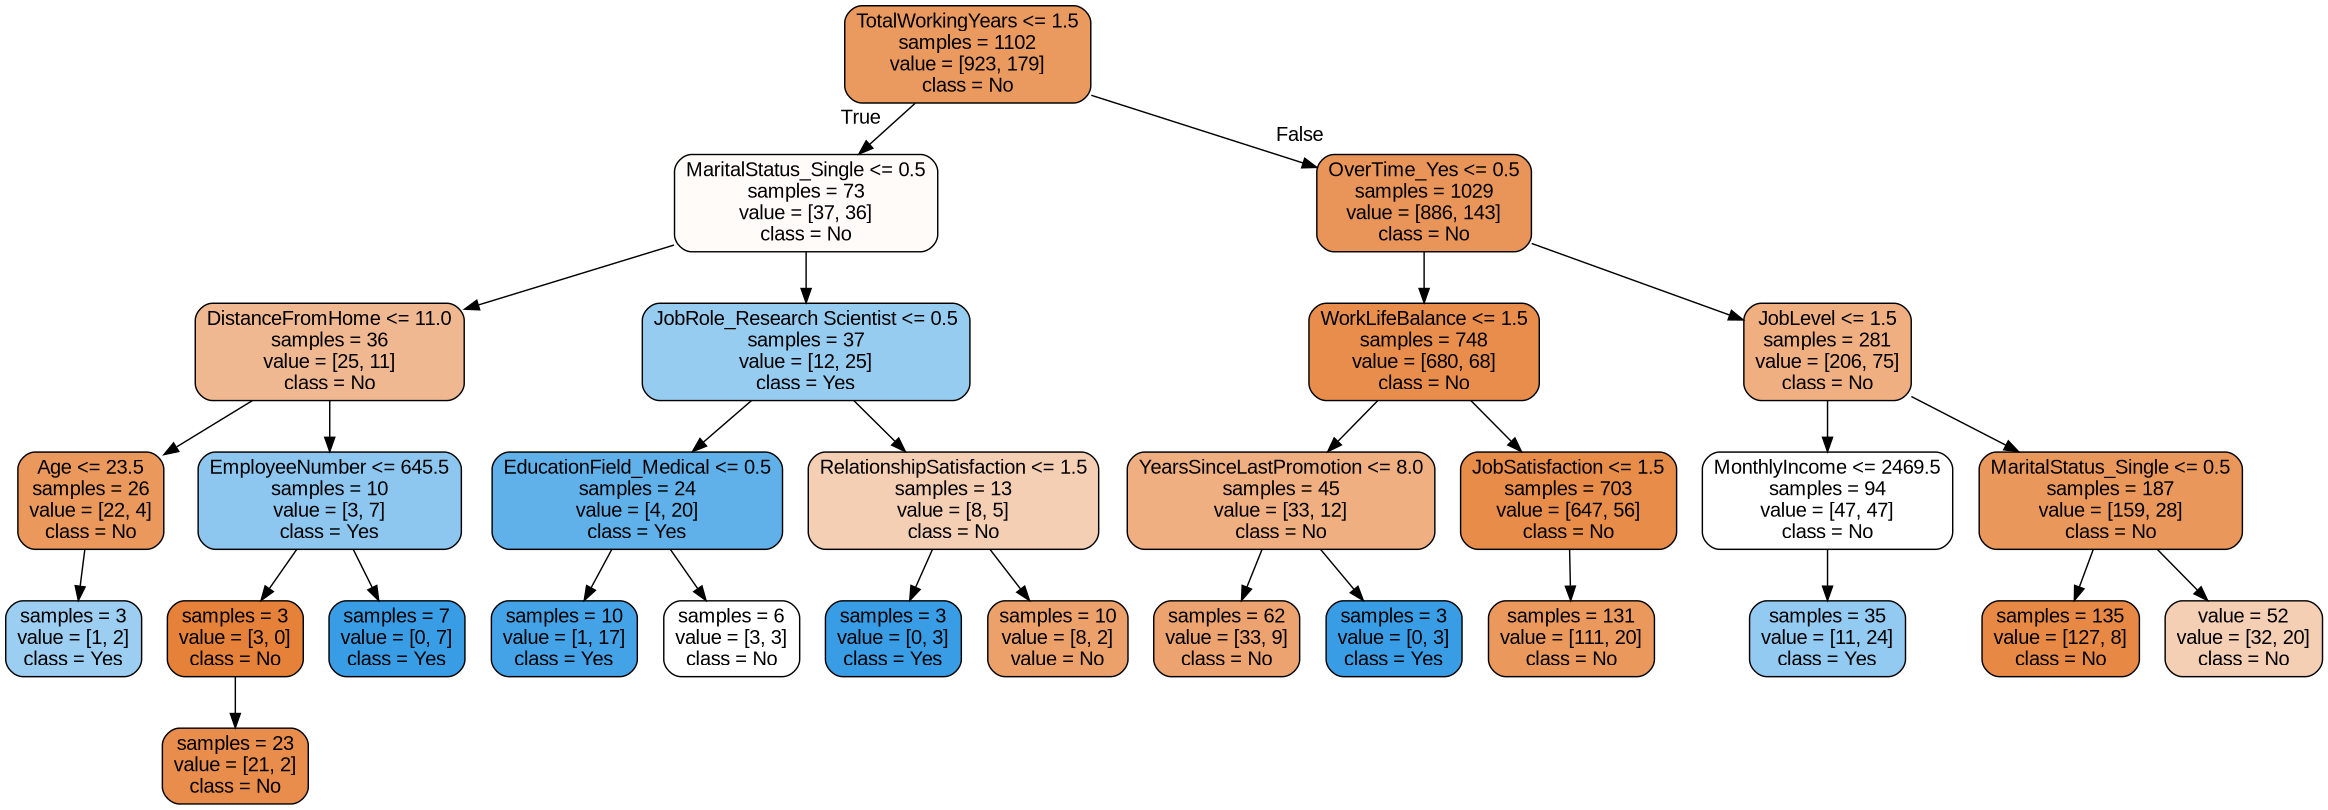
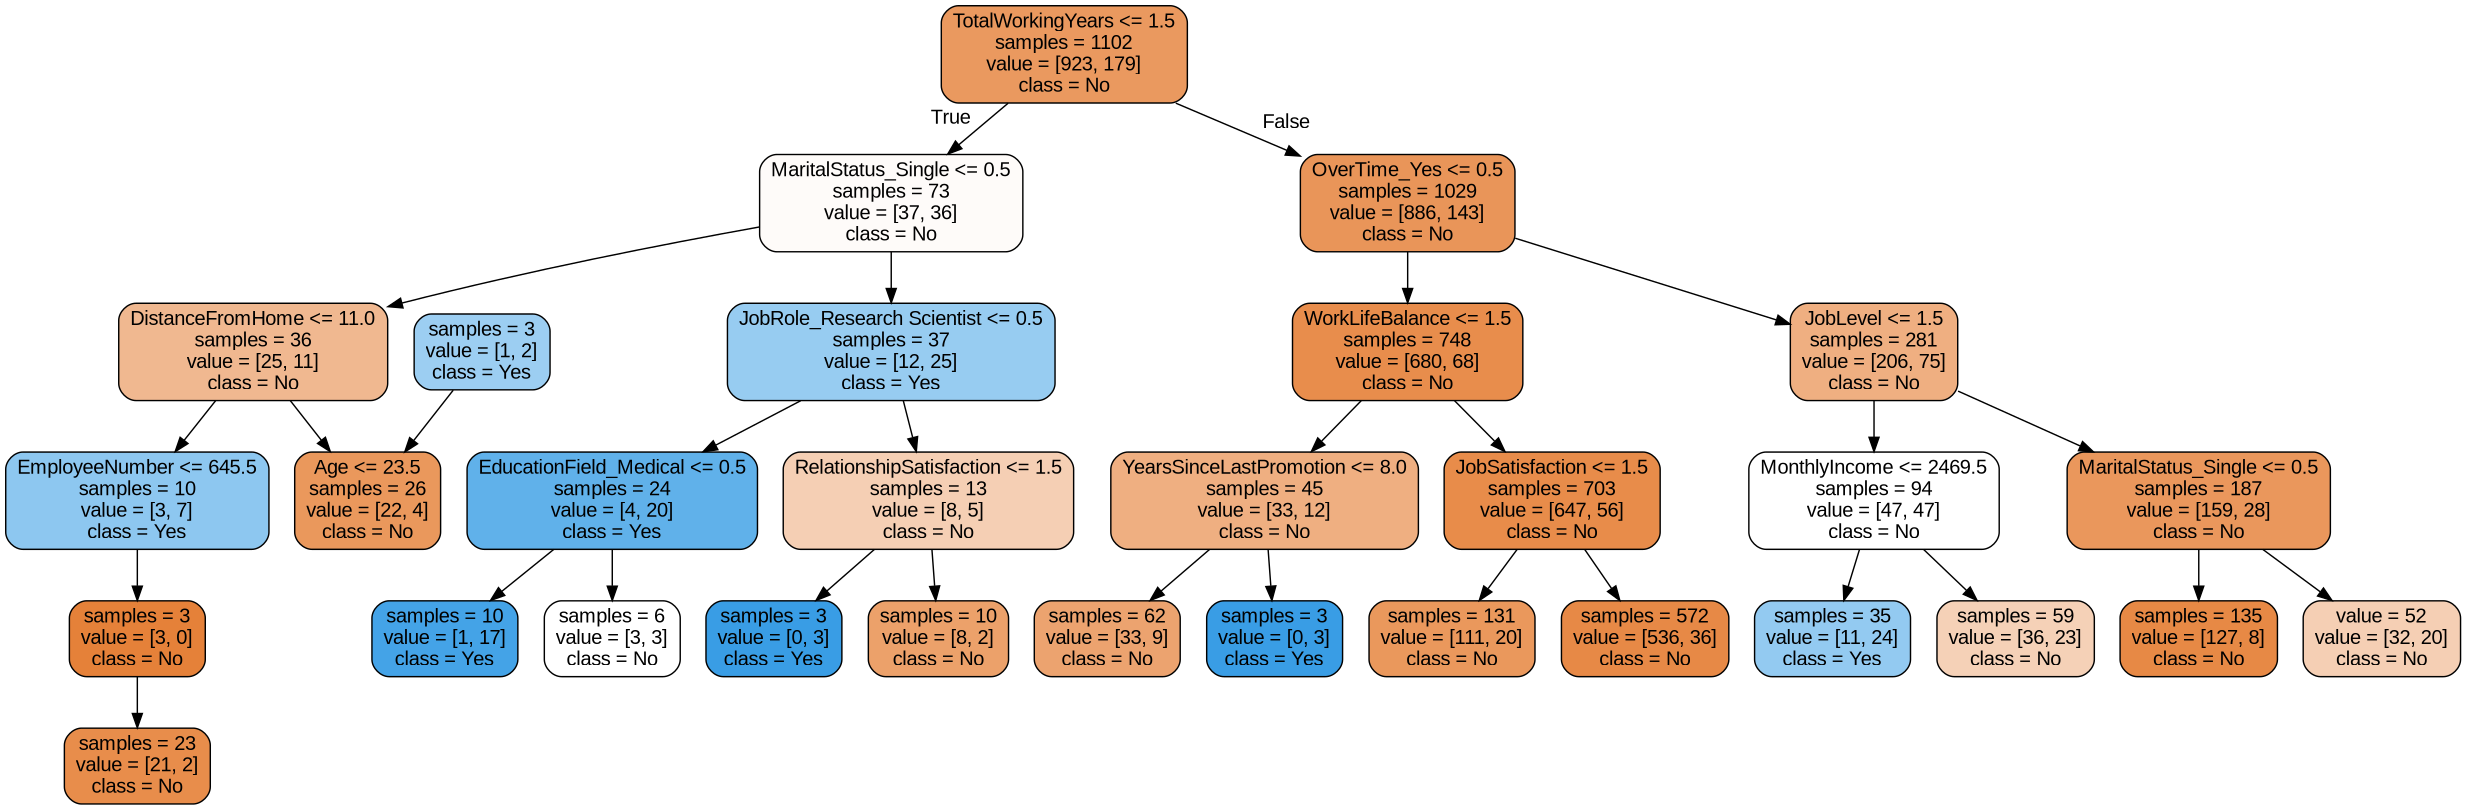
edge "Age <= 23.5 samples = 26 value = [22, 4] class = No" -> "samples = 3 value = [1, 2] class = Yes": reversed
node "samples = 7 value = [0, 7] class = Yes": removed
node "samples = 10 value = [8, 2] value = No": label "samples = 10 value = [8, 2] value = No" -> "samples = 10 value = [8, 2] class = No"
node "samples = 572 value = [536, 36] class = No": added
node "samples = 59 value = [36, 23] class = No": added
